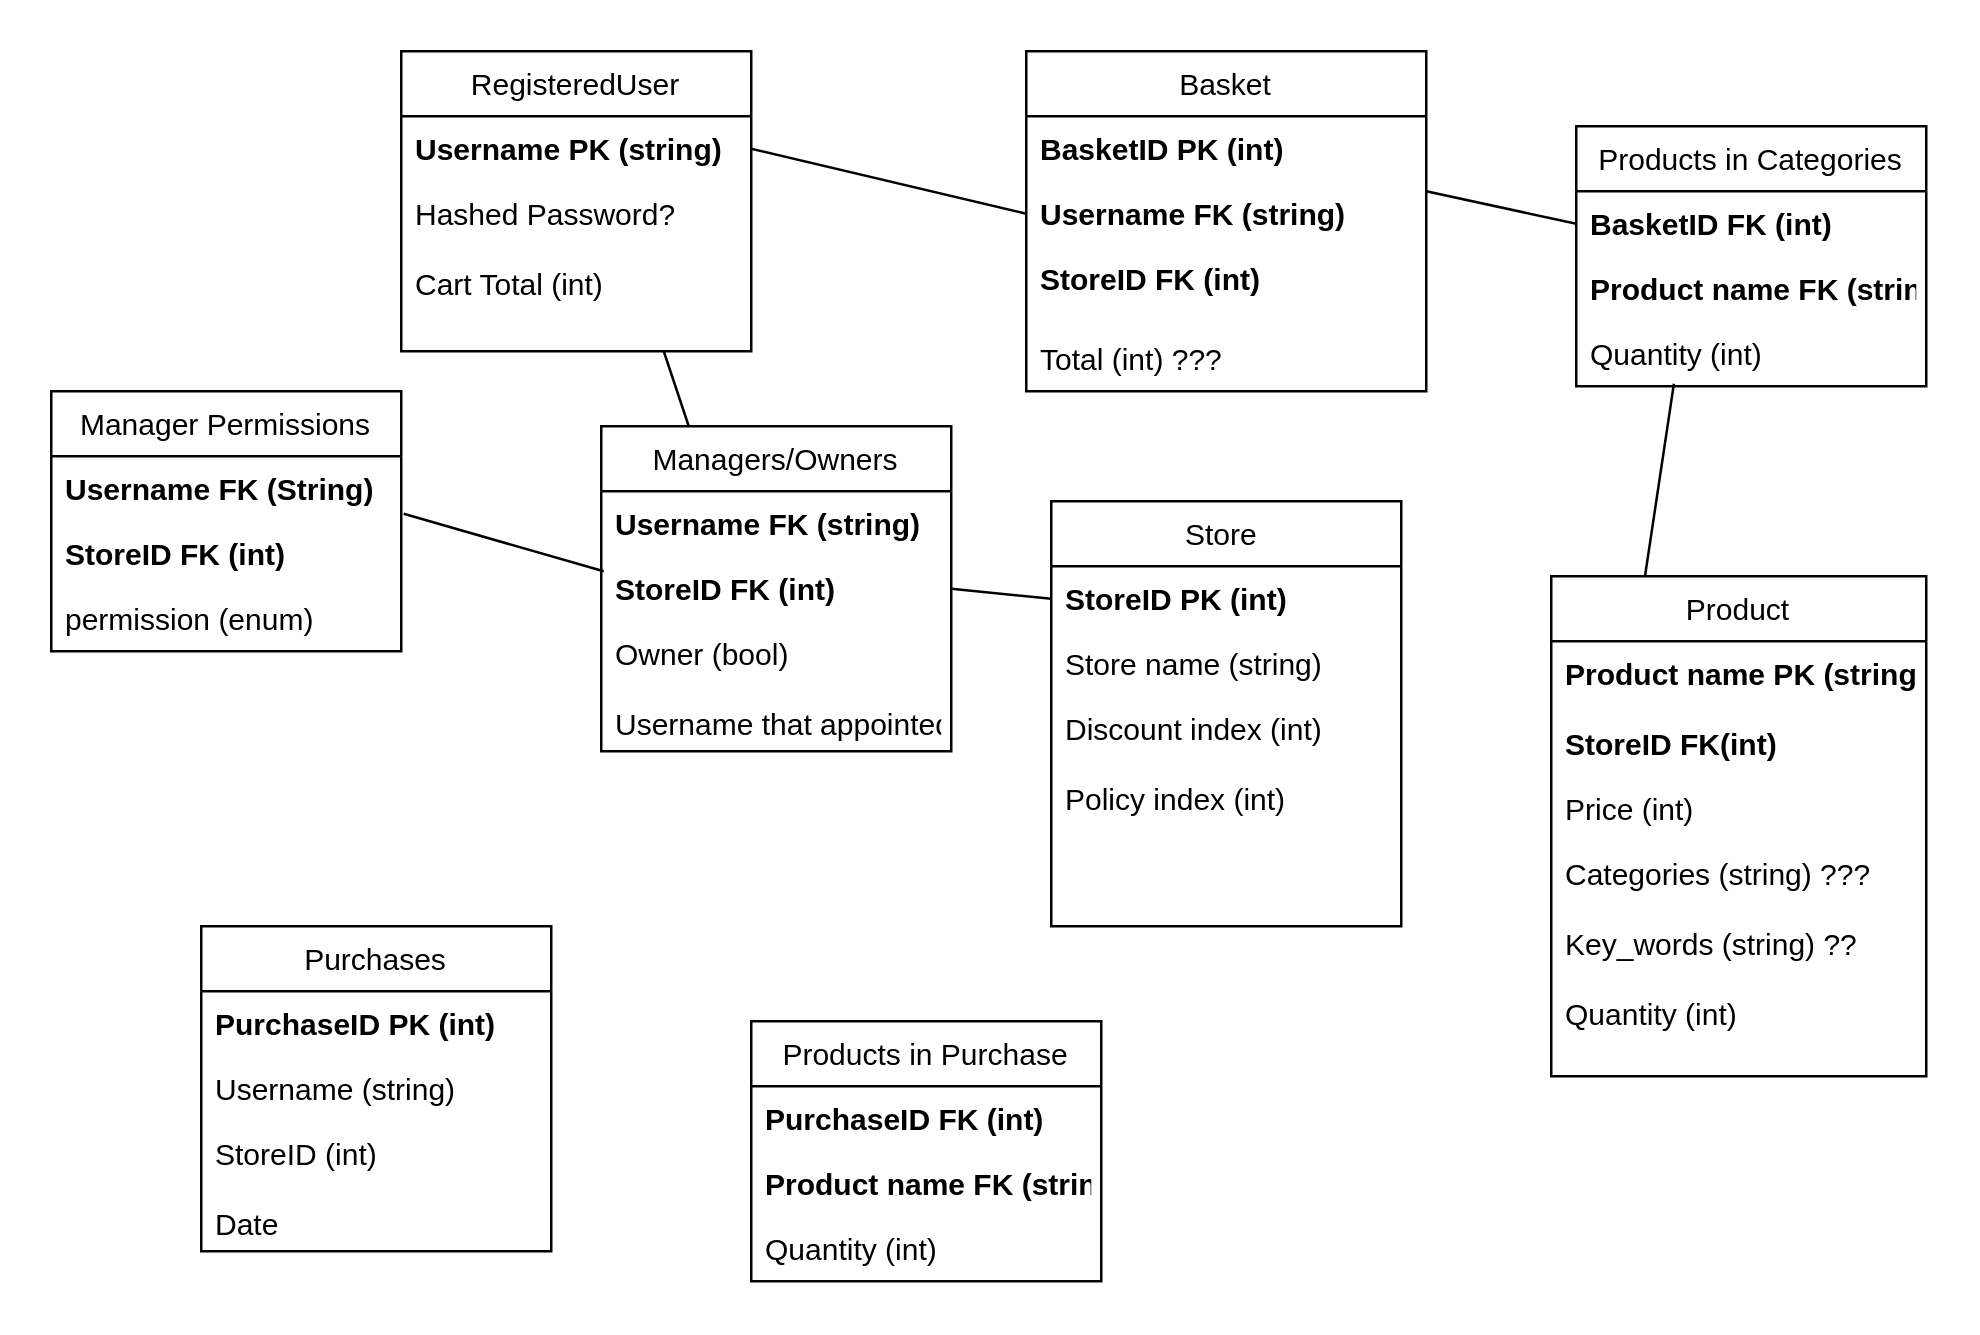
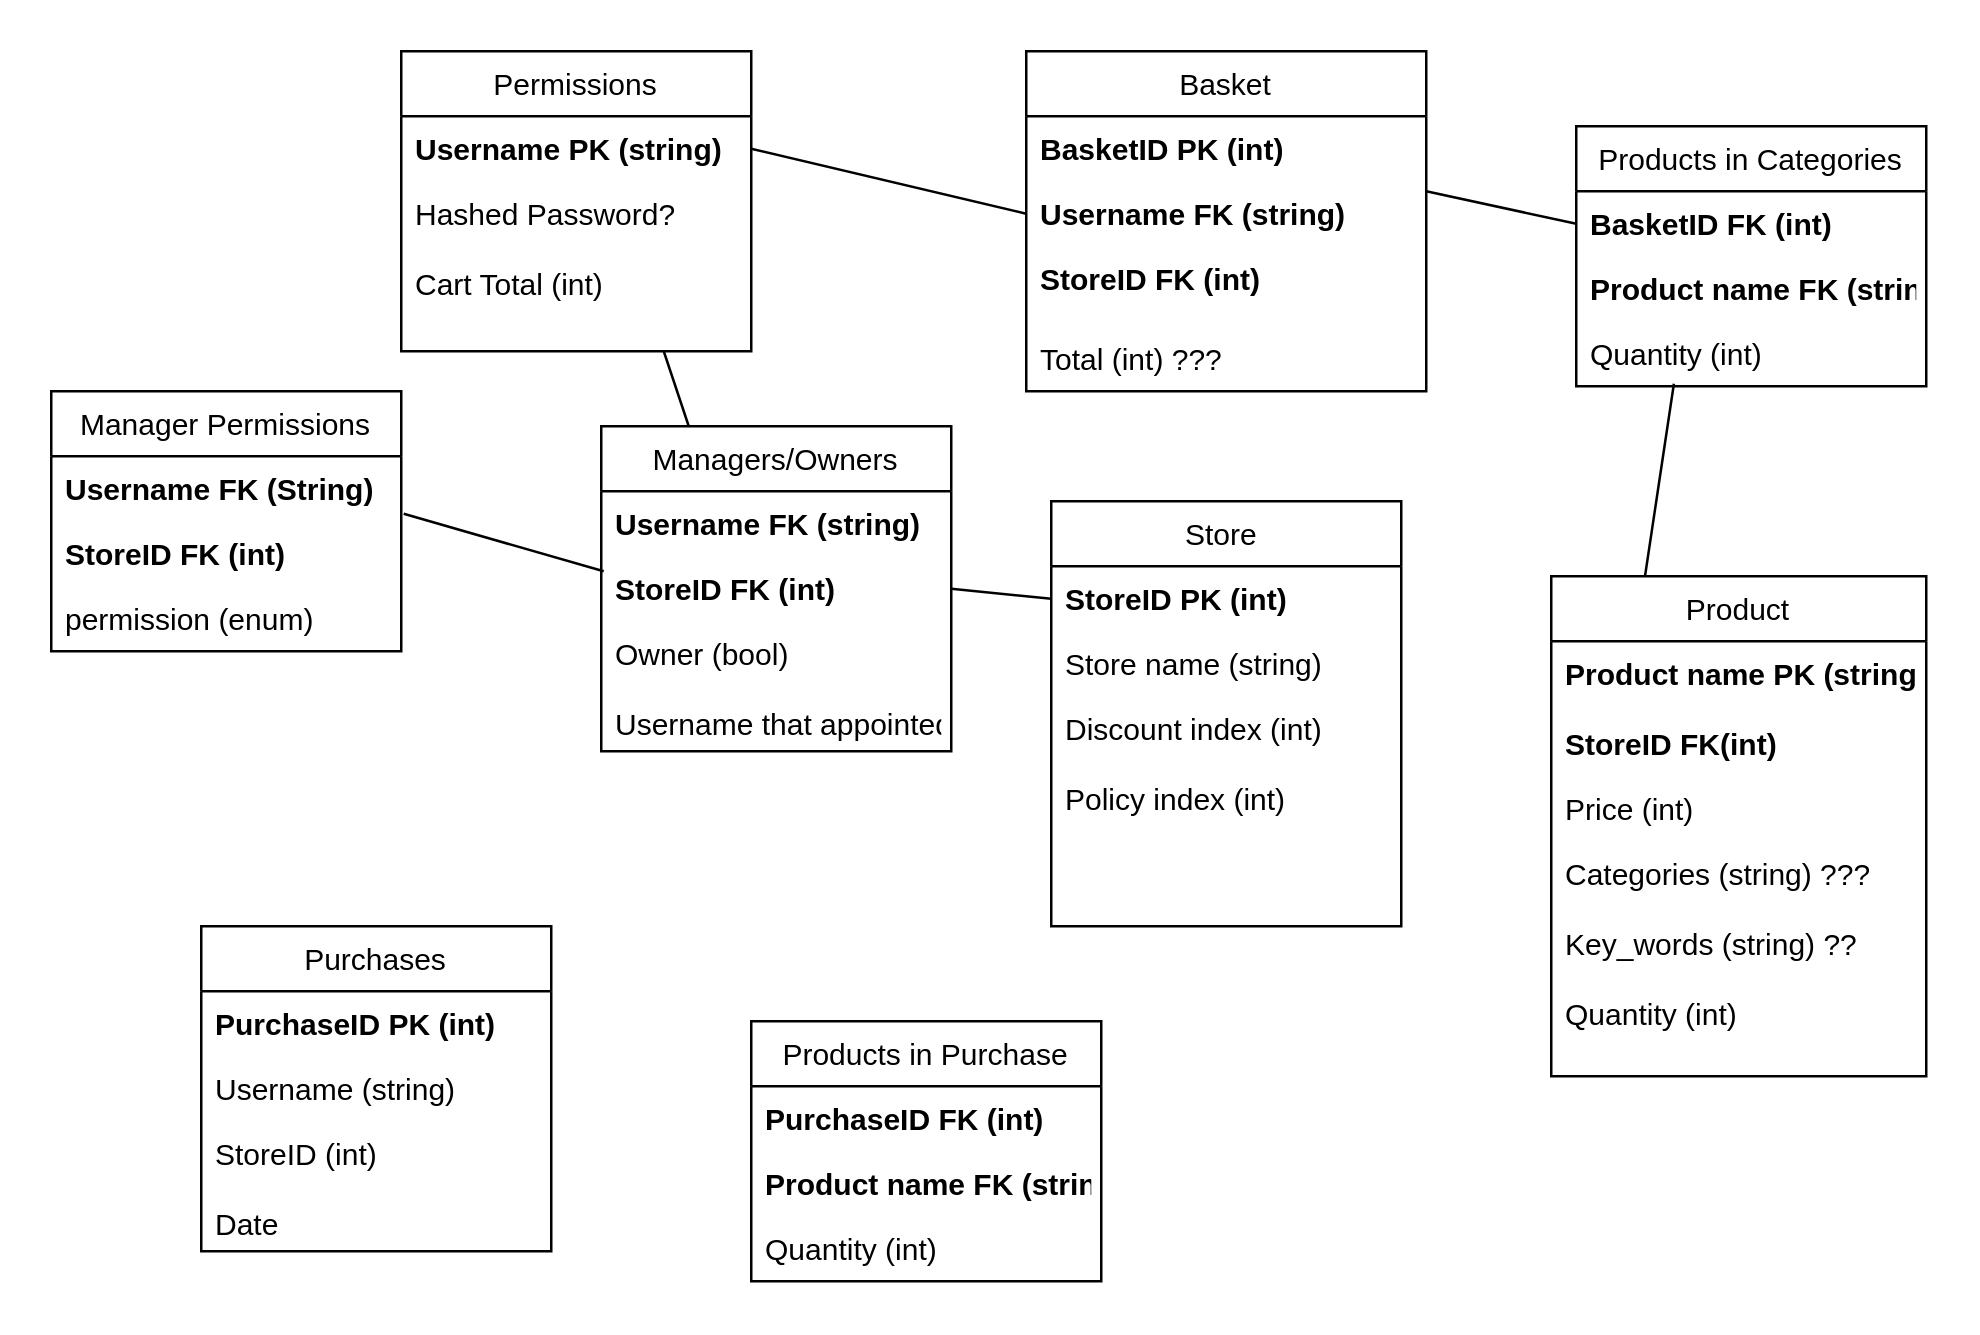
node "RegisteredUser": label "RegisteredUser" -> "Permissions"
